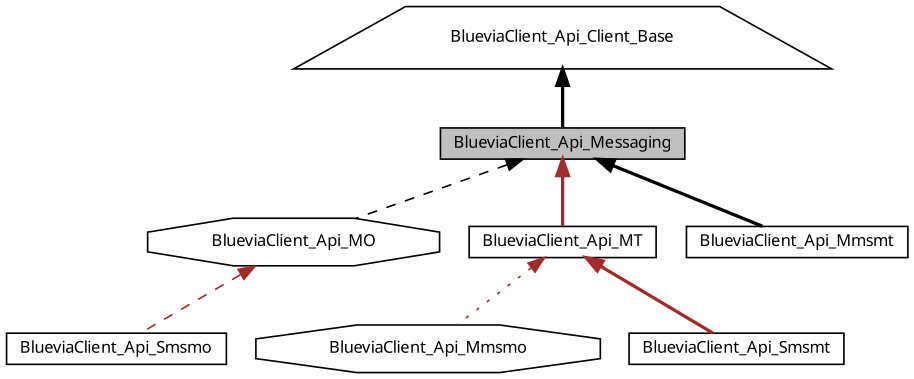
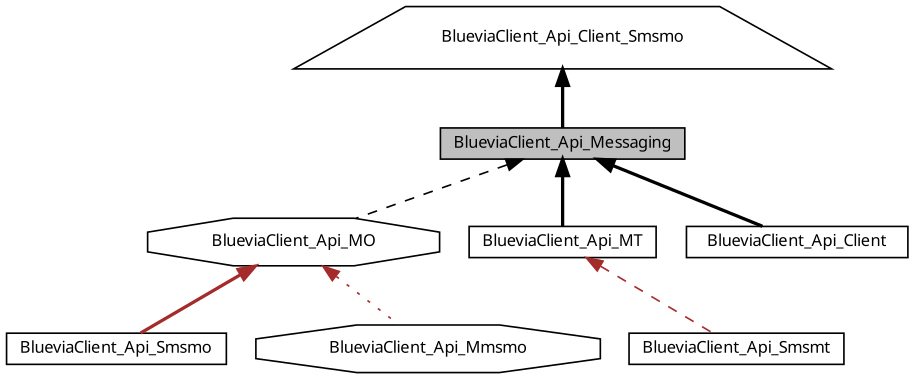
node "BlueviaClient_Api_Client_Base": label "BlueviaClient_Api_Client_Base" -> "BlueviaClient_Api_Client_Smsmo"
edge "BlueviaClient_Api_MT" -> "BlueviaClient_Api_Messaging": color brown -> black
node "BlueviaClient_Api_Mmsmt": label "BlueviaClient_Api_Mmsmt" -> "BlueviaClient_Api_Client"
edge "BlueviaClient_Api_Mmsmo" -> "BlueviaClient_Api_MT": now "BlueviaClient_Api_Mmsmo" -> "BlueviaClient_Api_MO"
edge "BlueviaClient_Api_Smsmt" -> "BlueviaClient_Api_MT": style bold -> dashed
edge "BlueviaClient_Api_Smsmo" -> "BlueviaClient_Api_MO": style dashed -> bold
